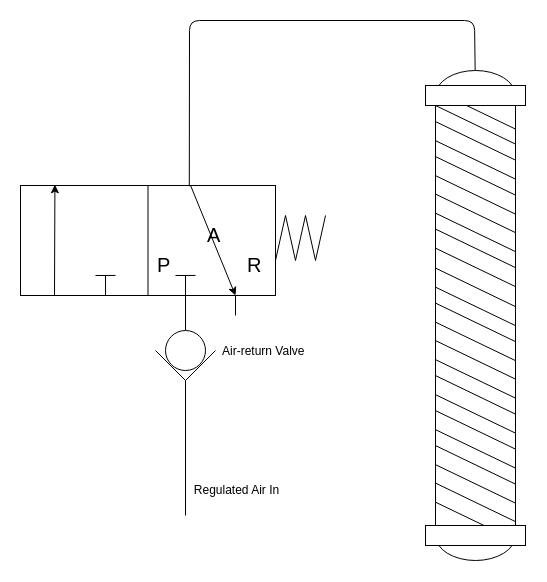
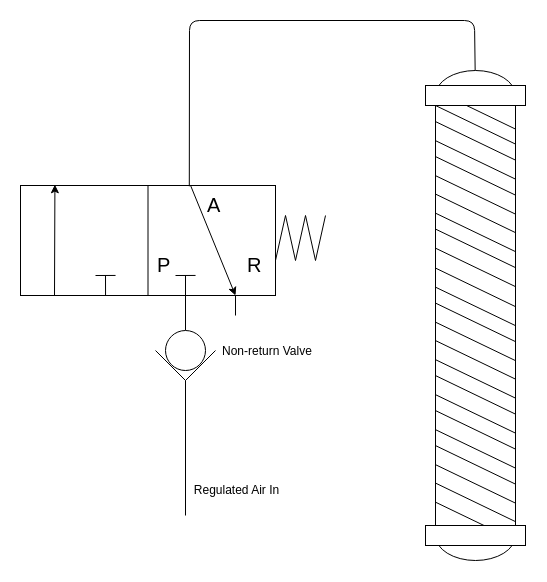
node "A": moved (221, 231) -> (221, 201)
node "Air-return Valve": label "Air-return Valve" -> "Non-return Valve"
